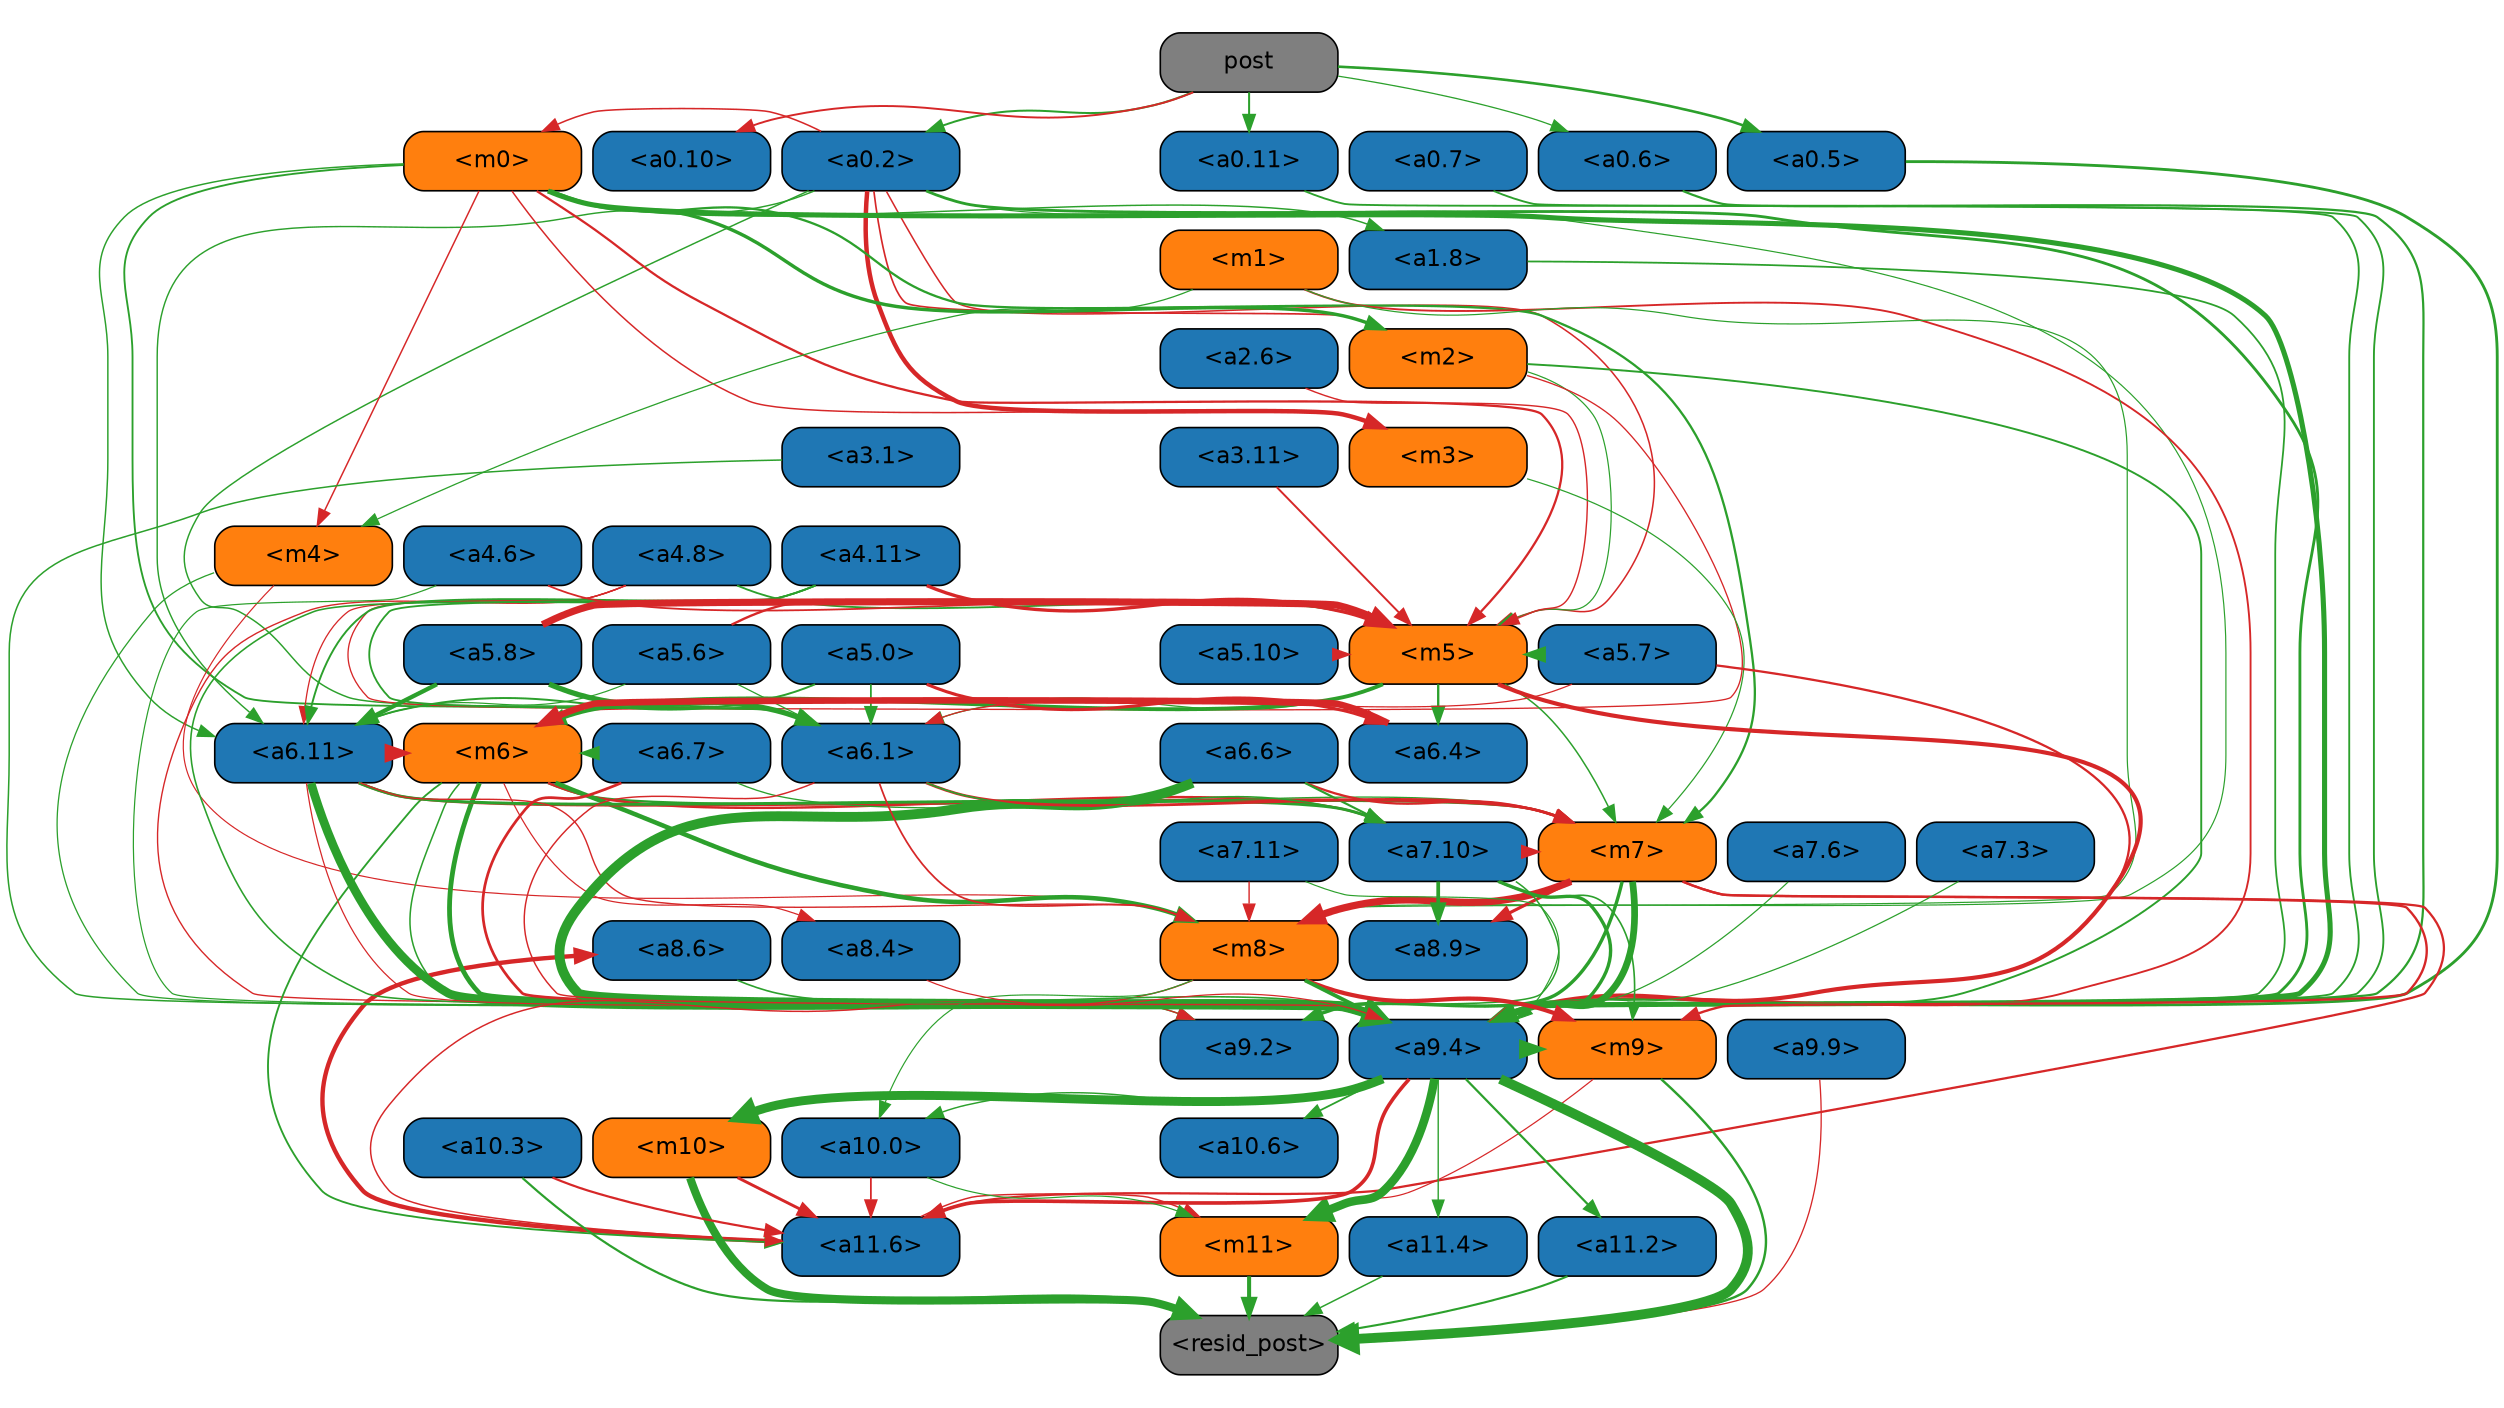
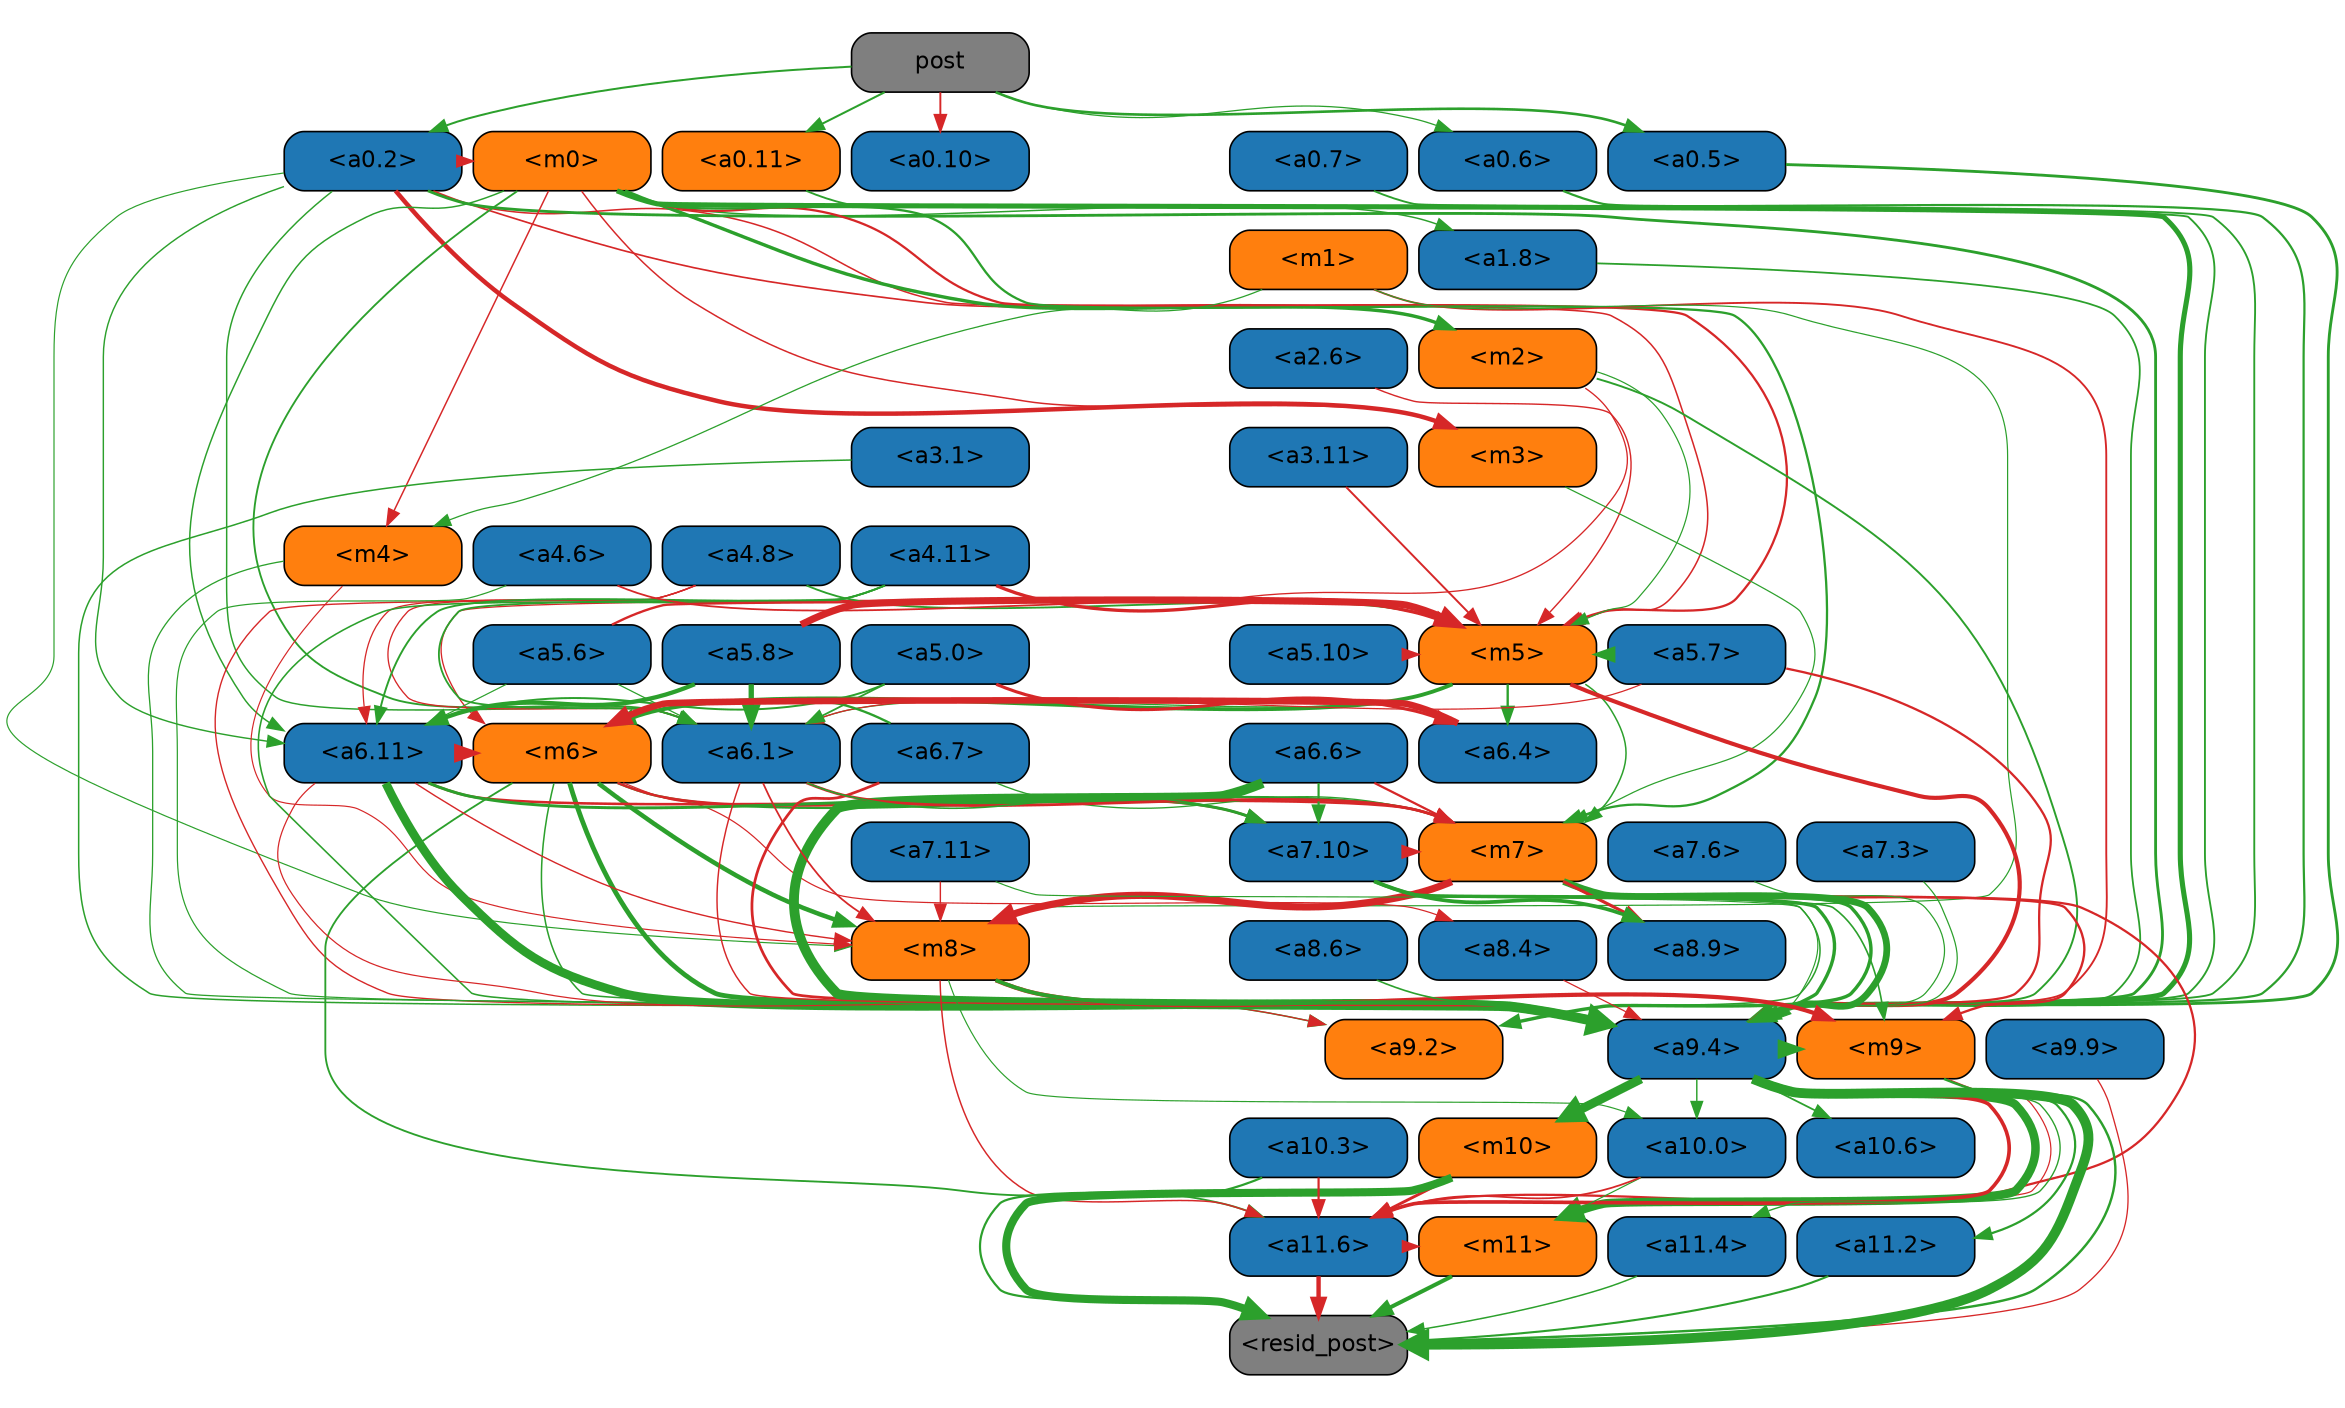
node "<a0.11>": fillcolor #1f77b4 -> #ff7f0e
node "<a9.2>": fillcolor #1f77b4 -> #ff7f0e
edge "<a11.6>" -> "<a8.6>": now "<a11.6>" -> "<resid_post>"
